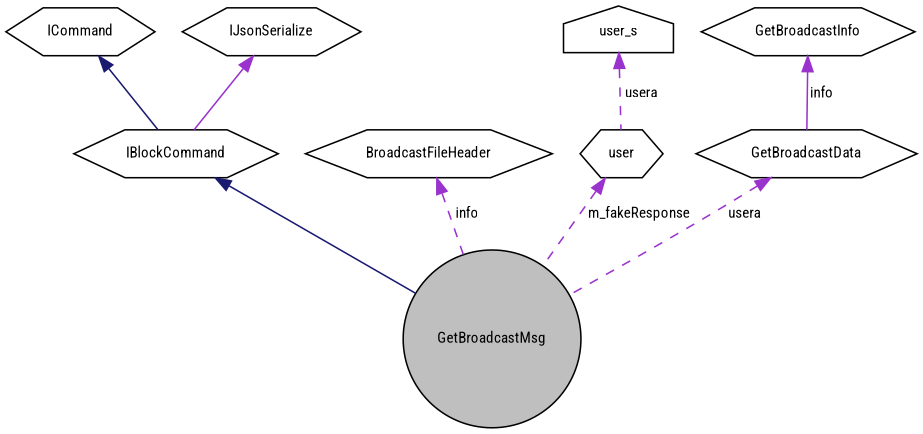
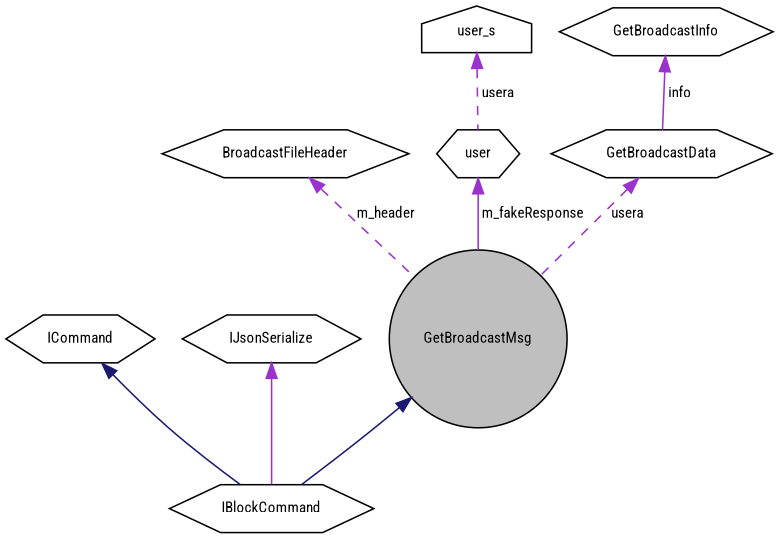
edge "GetBroadcastMsg" -> "BroadcastFileHeader": label " info" -> " m_header"
edge "GetBroadcastMsg" -> "user": style dashed -> solid
edge "GetBroadcastMsg" -> "IBlockCommand": reversed
